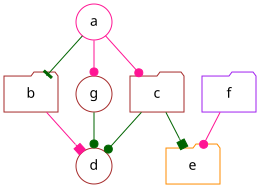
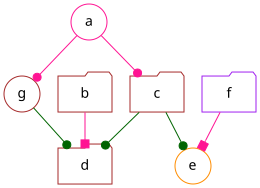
edge "a" -> "b": removed
edge "c" -> "e": arrowhead box -> dot
edge "f" -> "e": arrowhead dot -> box
node "d": shape circle -> folder
node "e": shape folder -> circle
